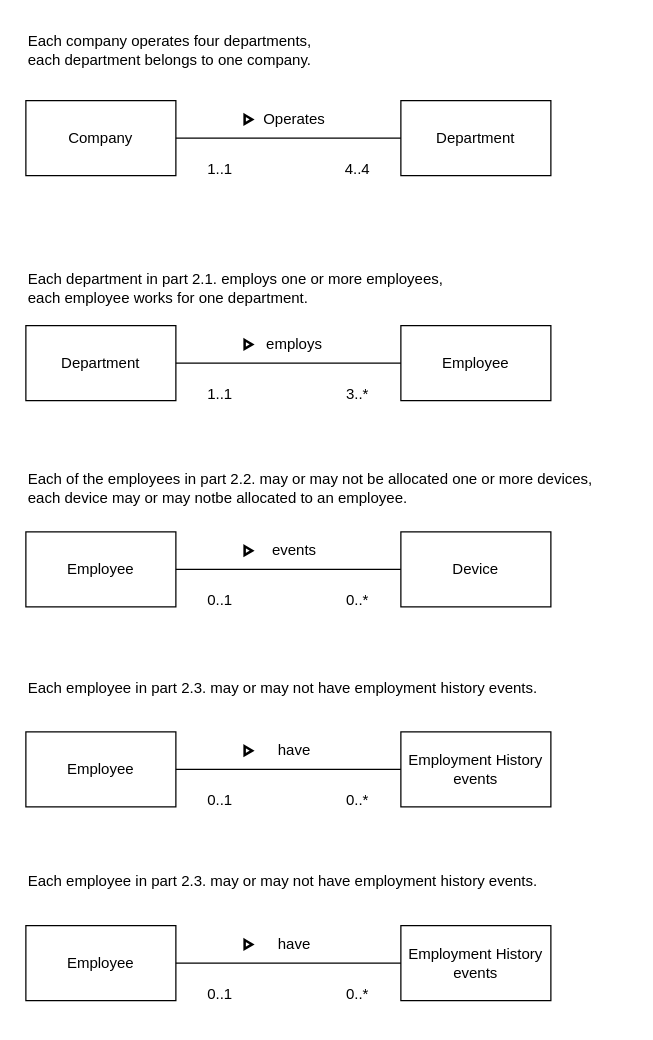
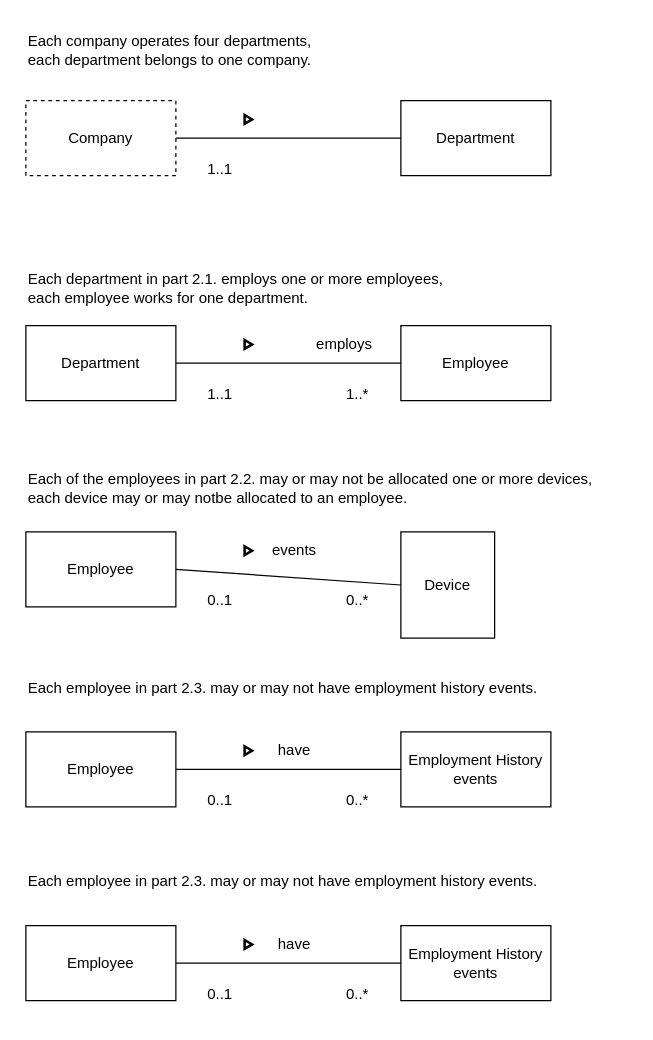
node "Operates": removed
node "Company": style solid -> dashed
node "4..4": removed
node "employs": moved (294, 344) -> (344, 344)
node "3..*": label "3..*" -> "1..*"
node "Device": size 150x75 -> 94x106
